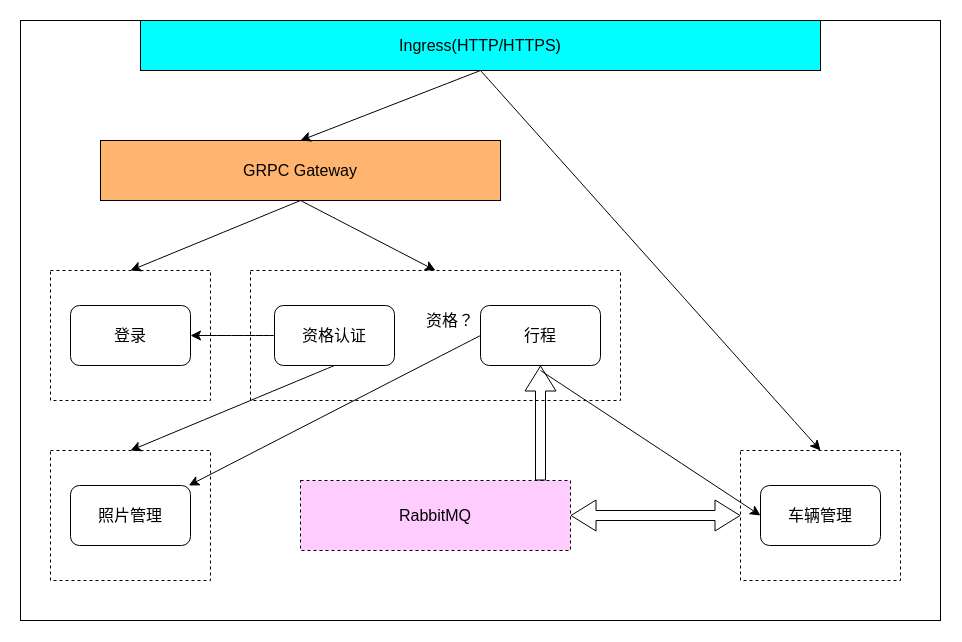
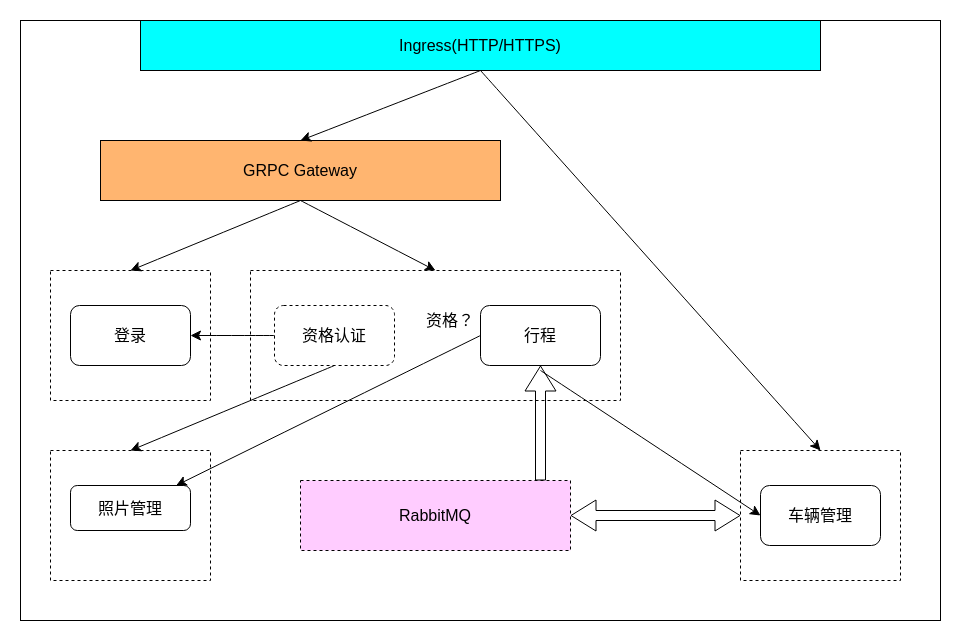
node "资格认证": style solid -> dashed
node "照片管理": size 120x60 -> 120x45
